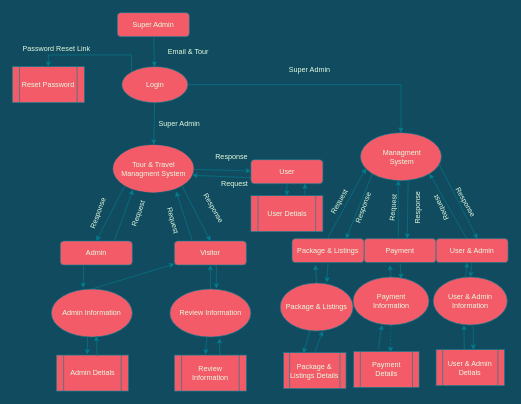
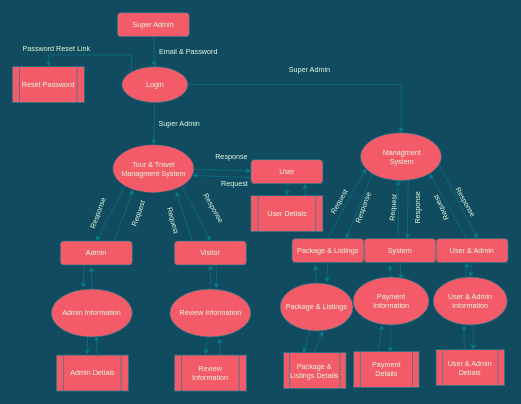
node "Email & Tour": label "Email & Tour" -> "Email & Password"
node "Payment": label "Payment" -> "System"
edge "Admin Information" -> "Visitor": now "Admin Information" -> "Admin"
